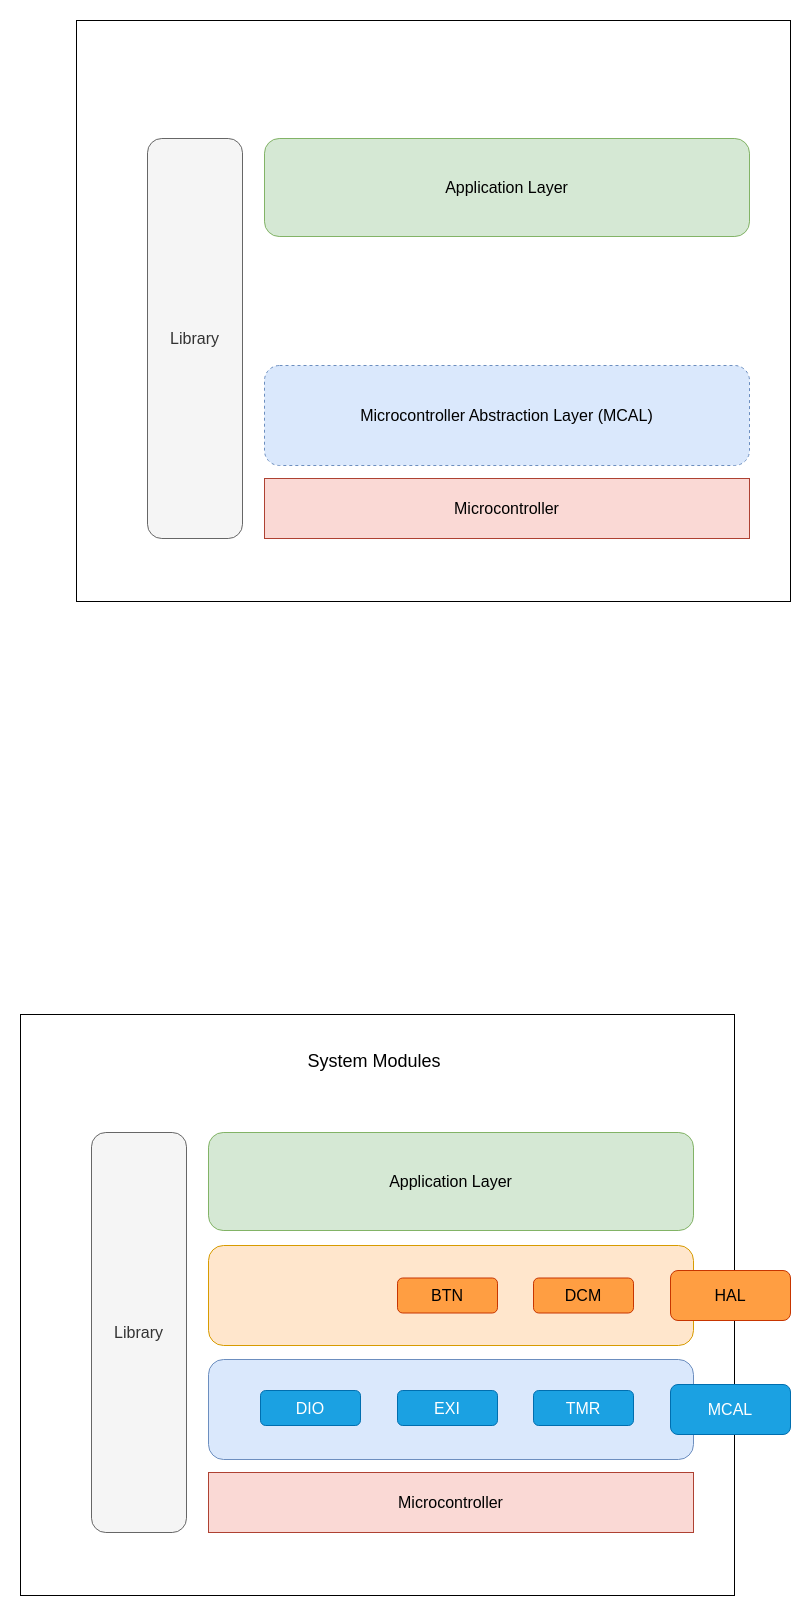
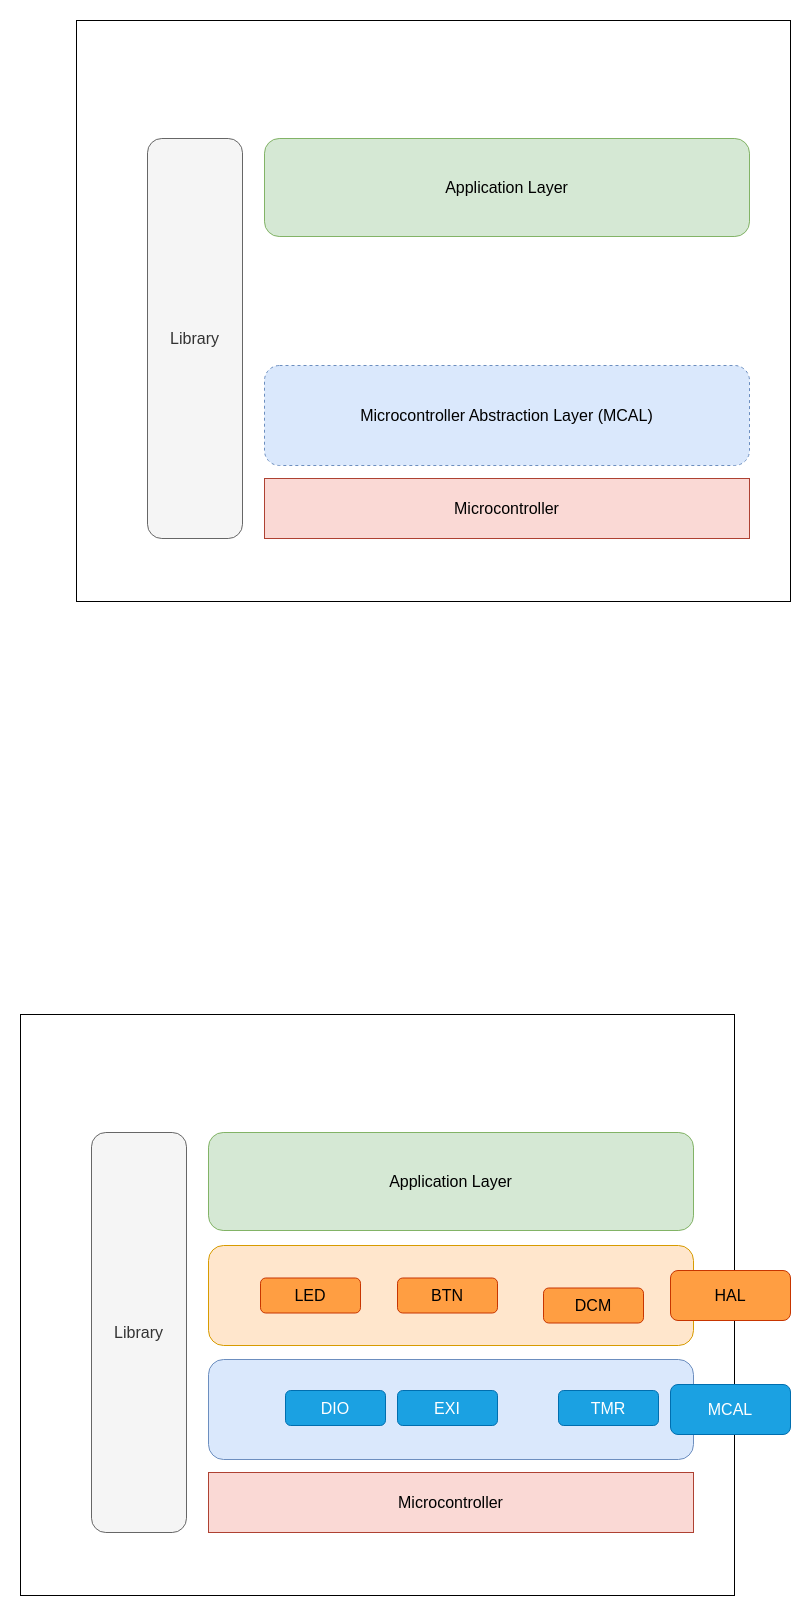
node "System Modules": removed
node "LED": added
node "DCM": moved (584, 1296) -> (594, 1306)
node "DIO": moved (311, 1408) -> (336, 1408)
node "TMR": moved (584, 1408) -> (609, 1408)
